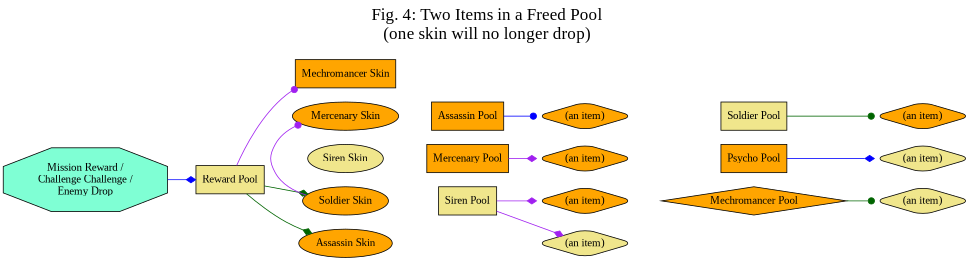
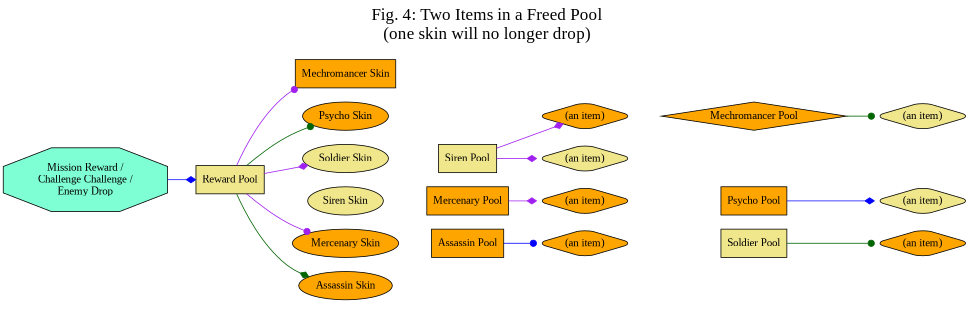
node "Psycho Skin": added
edge "Soldier Skin" -> "Mercenary Skin": now "Reward Pool" -> "Mercenary Skin"
edge "Reward Pool" -> "Soldier Skin": color darkgreen -> purple
node "Soldier Skin": fillcolor orange -> khaki
